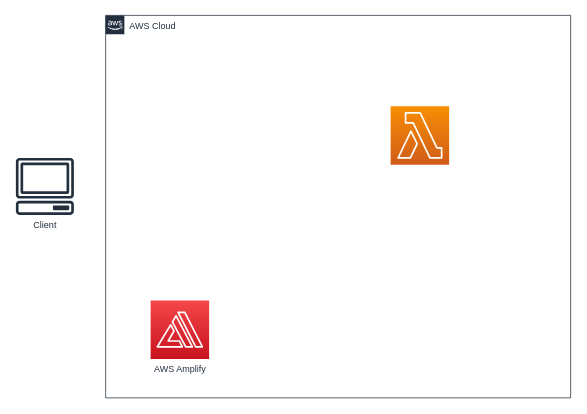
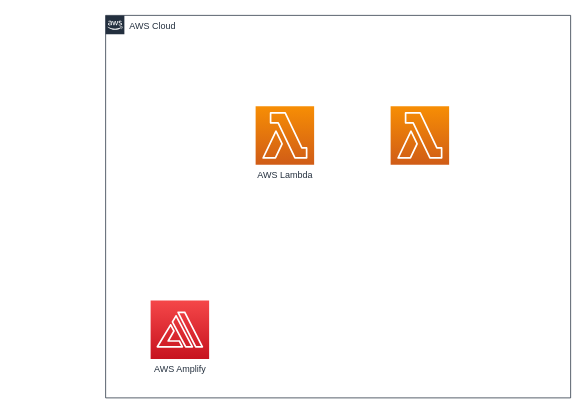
node "AWS Lambda": added
node "Client": removed
